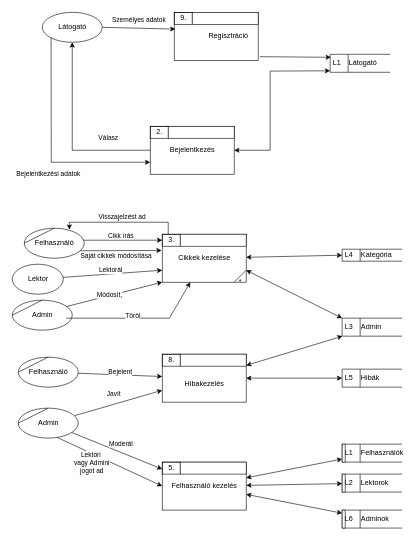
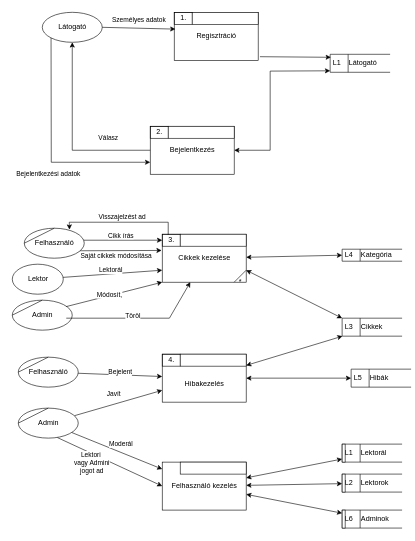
node "9.": label "9." -> "1."
node "Regisztráció": moved (228, 36) -> (216, 36)
node "L3 Admin": label "L3 Admin" -> "L3 Cikkek"
node "8.": label "8." -> "4."
node "L5 Hibák": moved (372, 378) -> (381, 378)
node "L1 Felhasználók": label "L1 Felhasználók" -> "L1 Lektorál"
node "5.": removed
